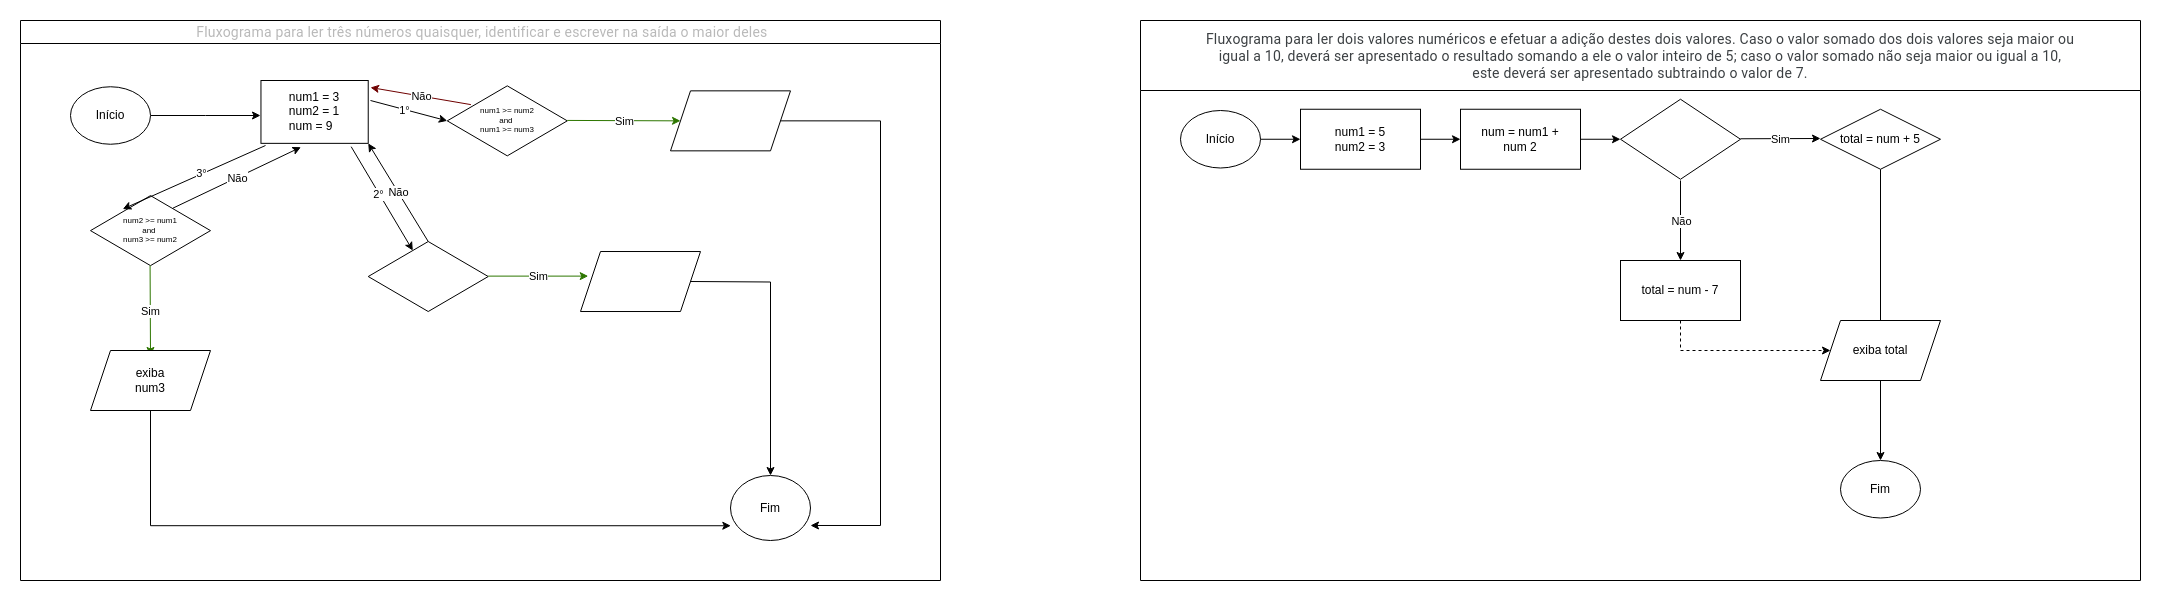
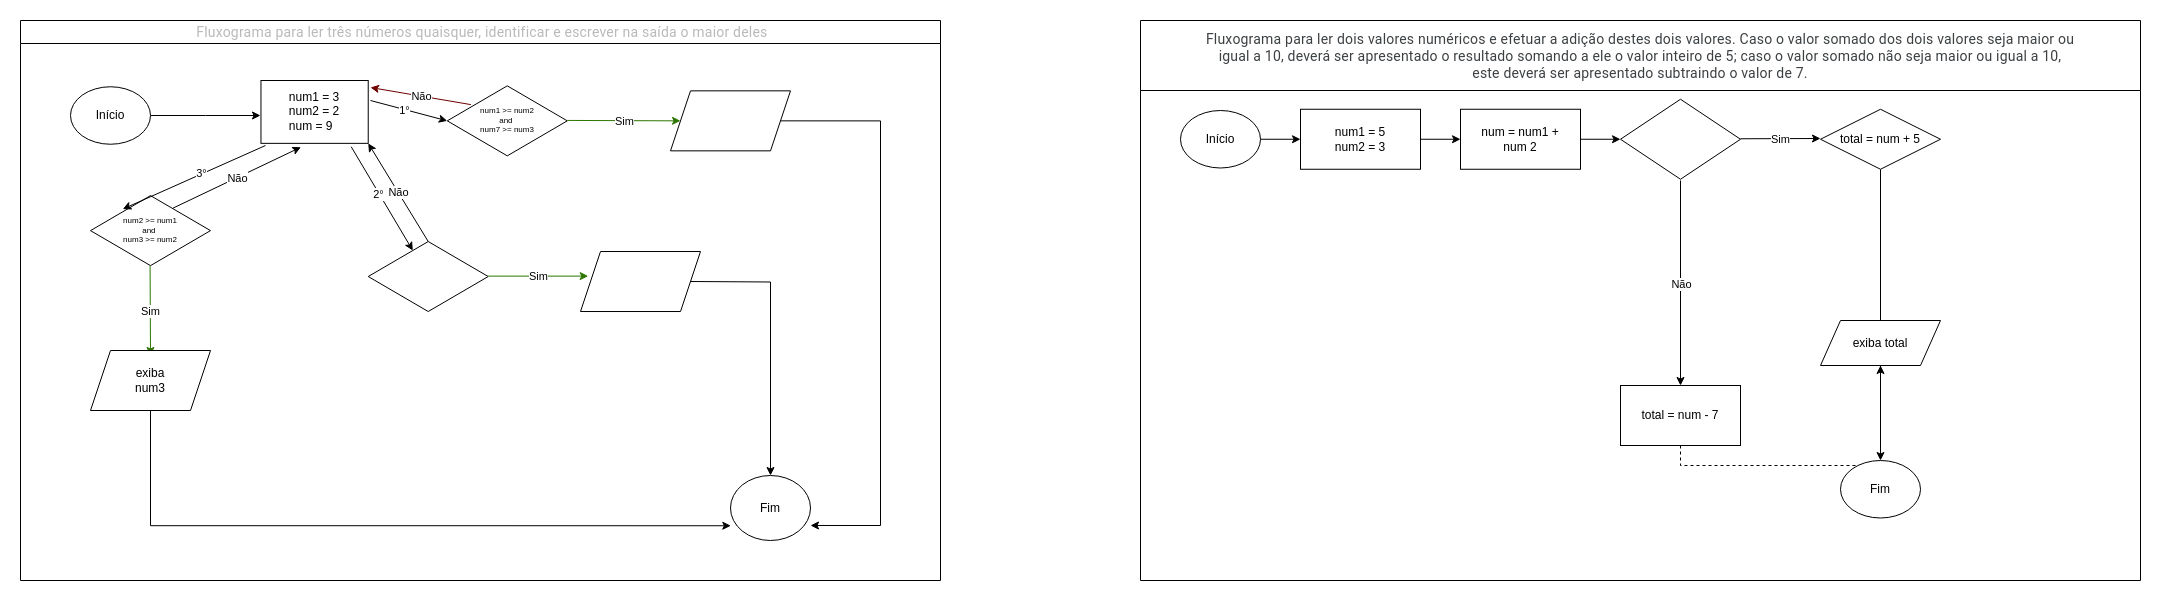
node "num1 = 3 num2 = 1 num = 9": label "num1 = 3 num2 = 1 num = 9" -> "num1 = 3 num2 = 2 num = 9"
node "num1 >= num2 and num1 >= num3": label "num1 >= num2 and num1 >= num3" -> "num1 >= num2 and num7 >= num3"
node "total = num - 7": moved (1681, 291) -> (1681, 416)
node "exiba total": size 120x60 -> 120x45
